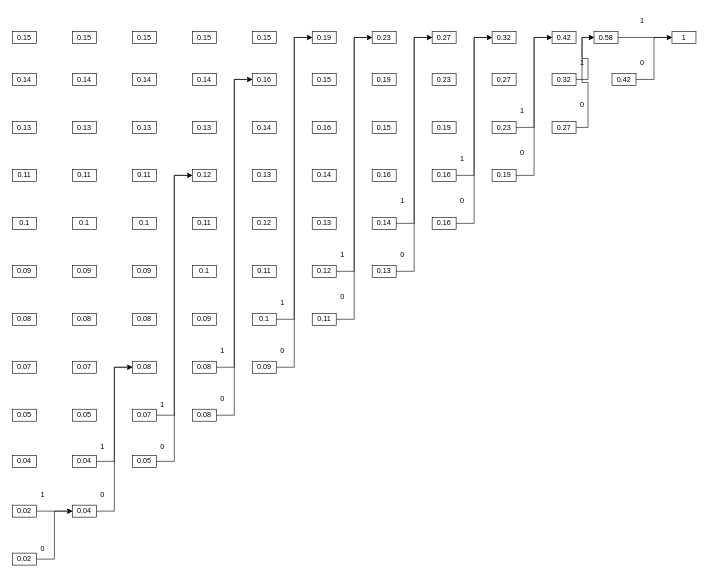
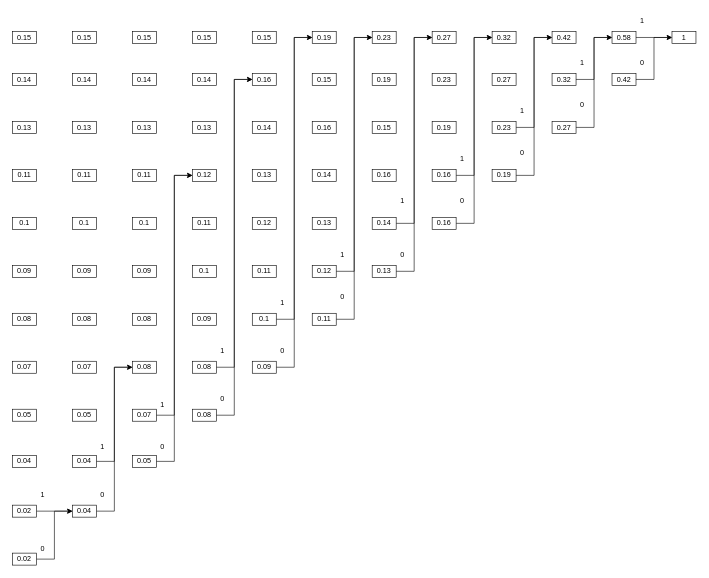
node "0.58": moved (606, 38) -> (624, 38)
